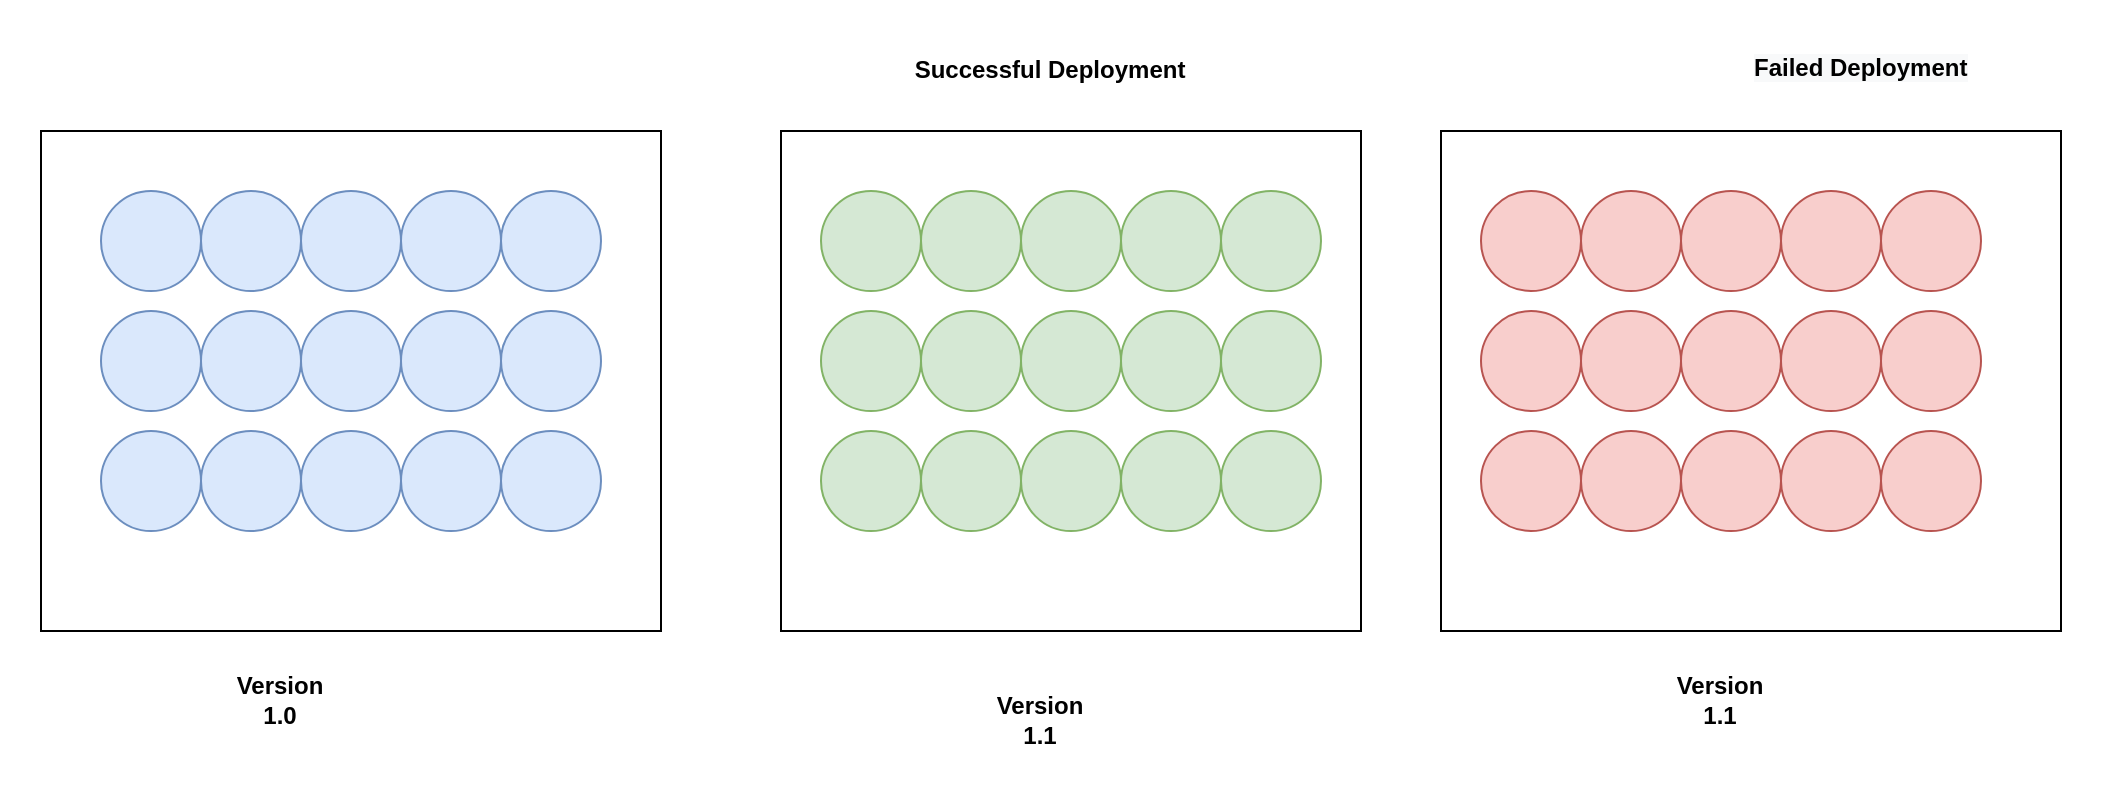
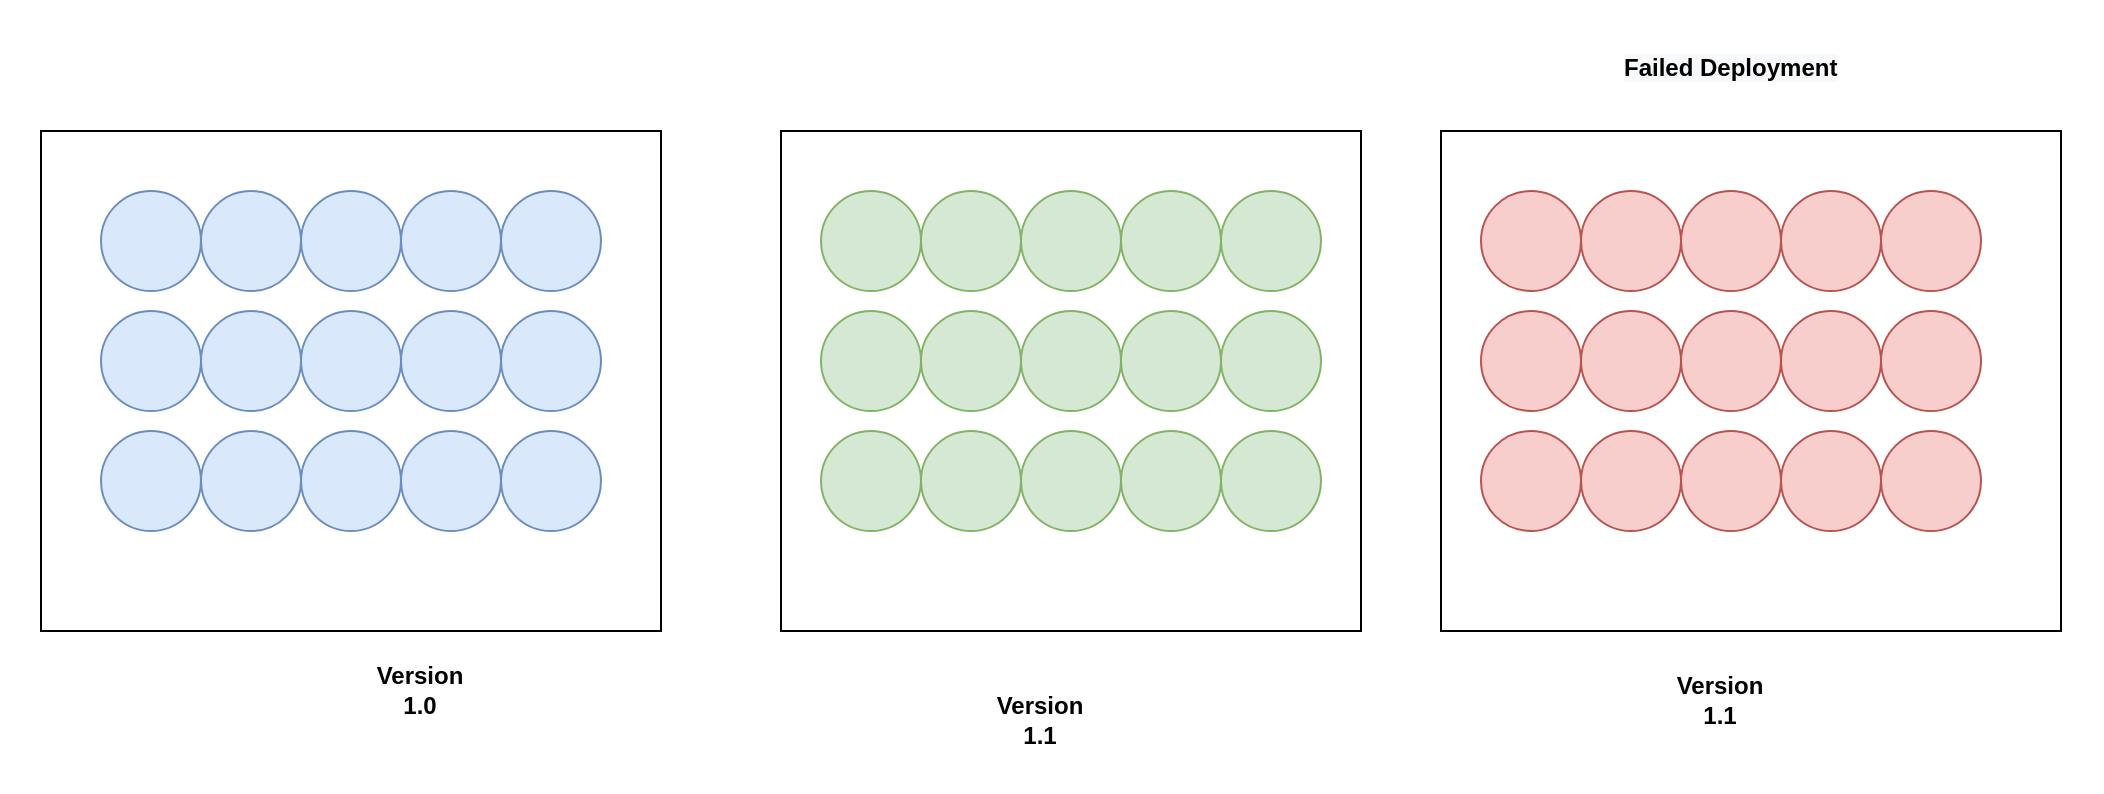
node "Successful Deployment": removed
node "Failed Deployment": moved (1911, 71) -> (1781, 71)
node "Version 1.0": moved (281, 701) -> (421, 691)
